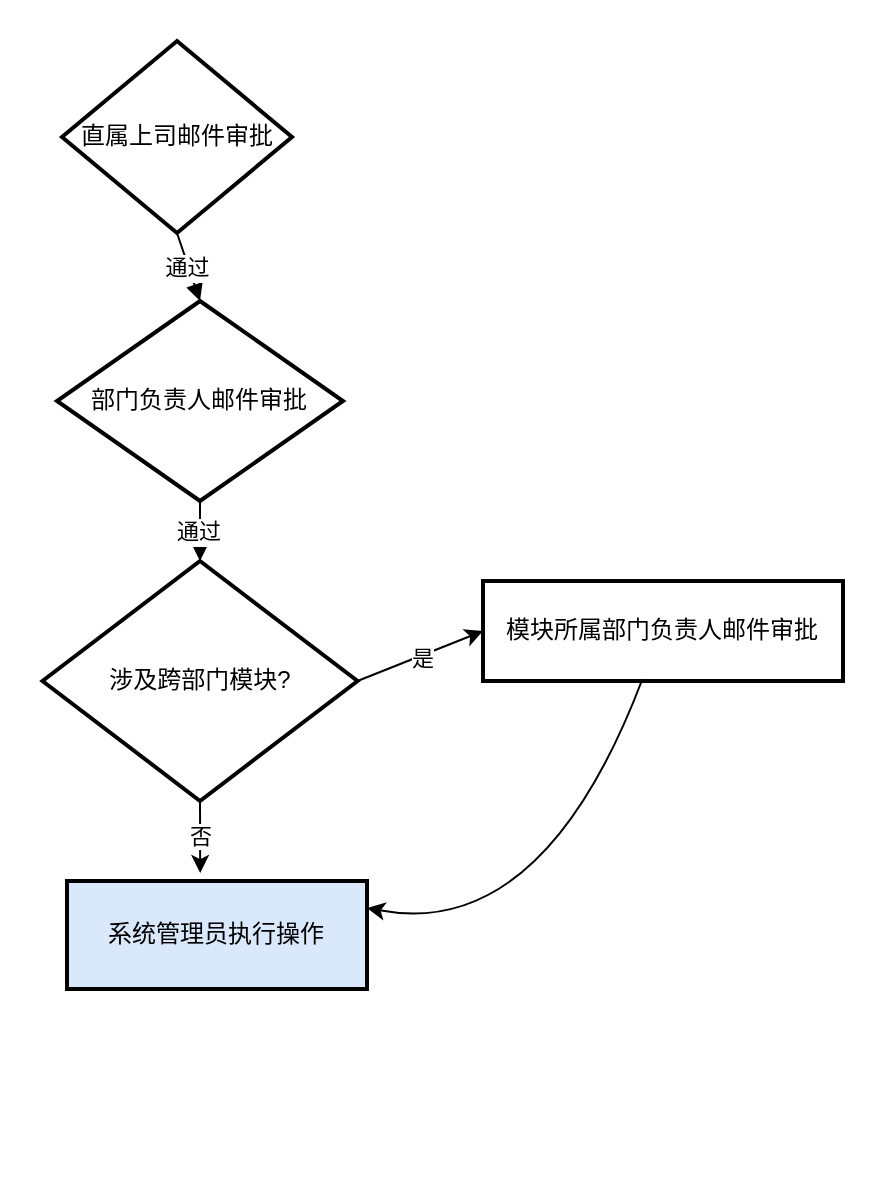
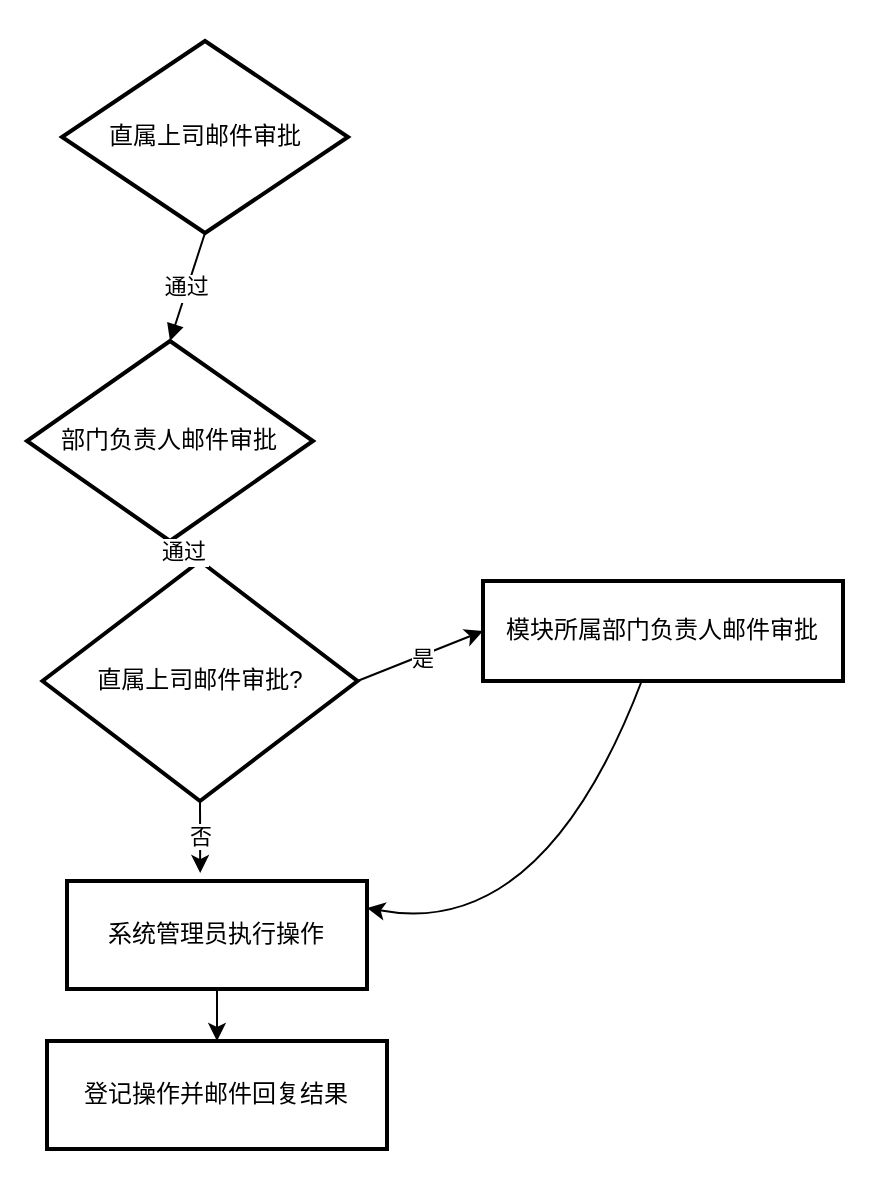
node "直属上司邮件审批": size 230x192 -> 286x192
node "部门负责人邮件审批": moved (200, 401) -> (170, 441)
node "涉及跨部门模块?": label "涉及跨部门模块?" -> "直属上司邮件审批?"
node "系统管理员执行操作": fillcolor #dae8fc -> #ffffff
edge "系统管理员执行操作" -> "登记操作并邮件回复结果": added
node "登记操作并邮件回复结果": added
